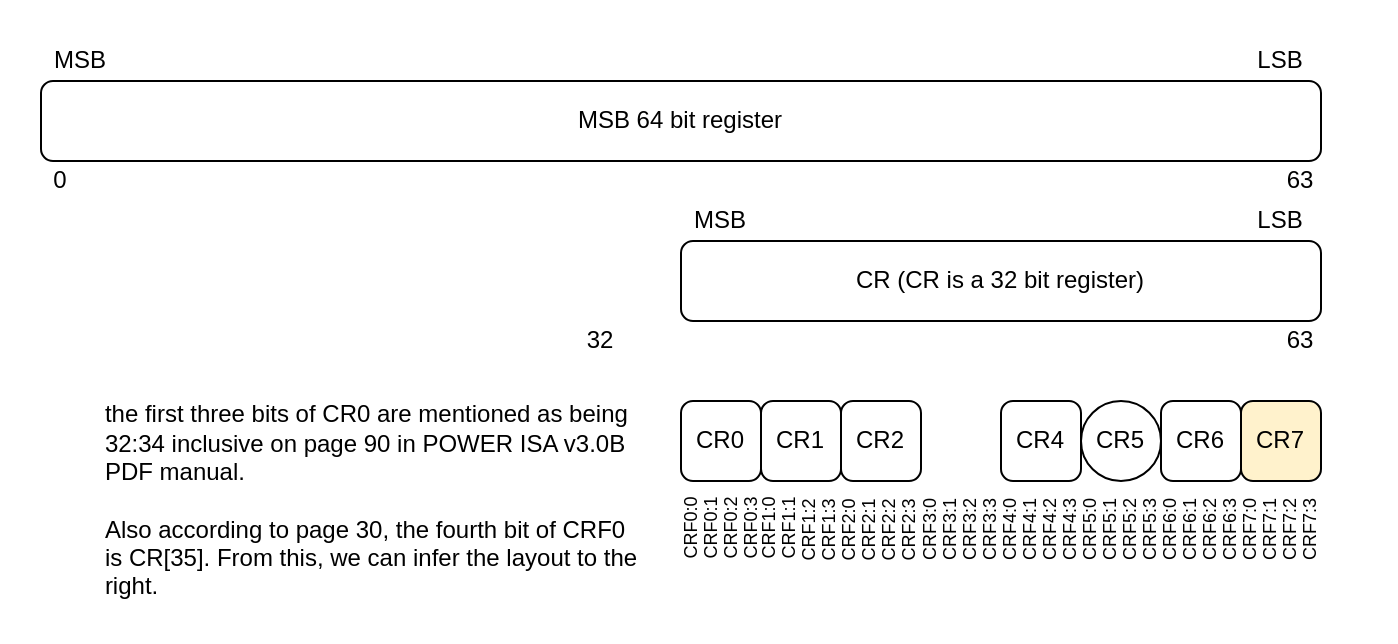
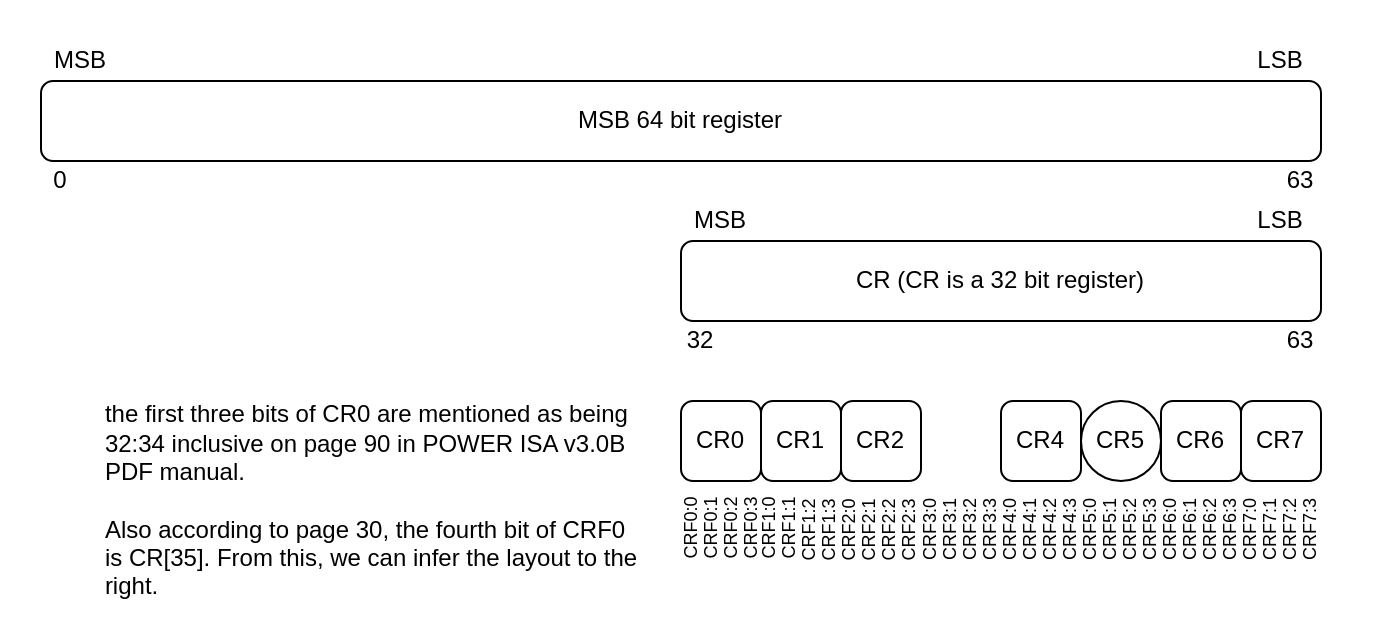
node "32": moved (601, 341) -> (701, 341)
node "CR7": fillcolor #fff2cc -> #ffffff
